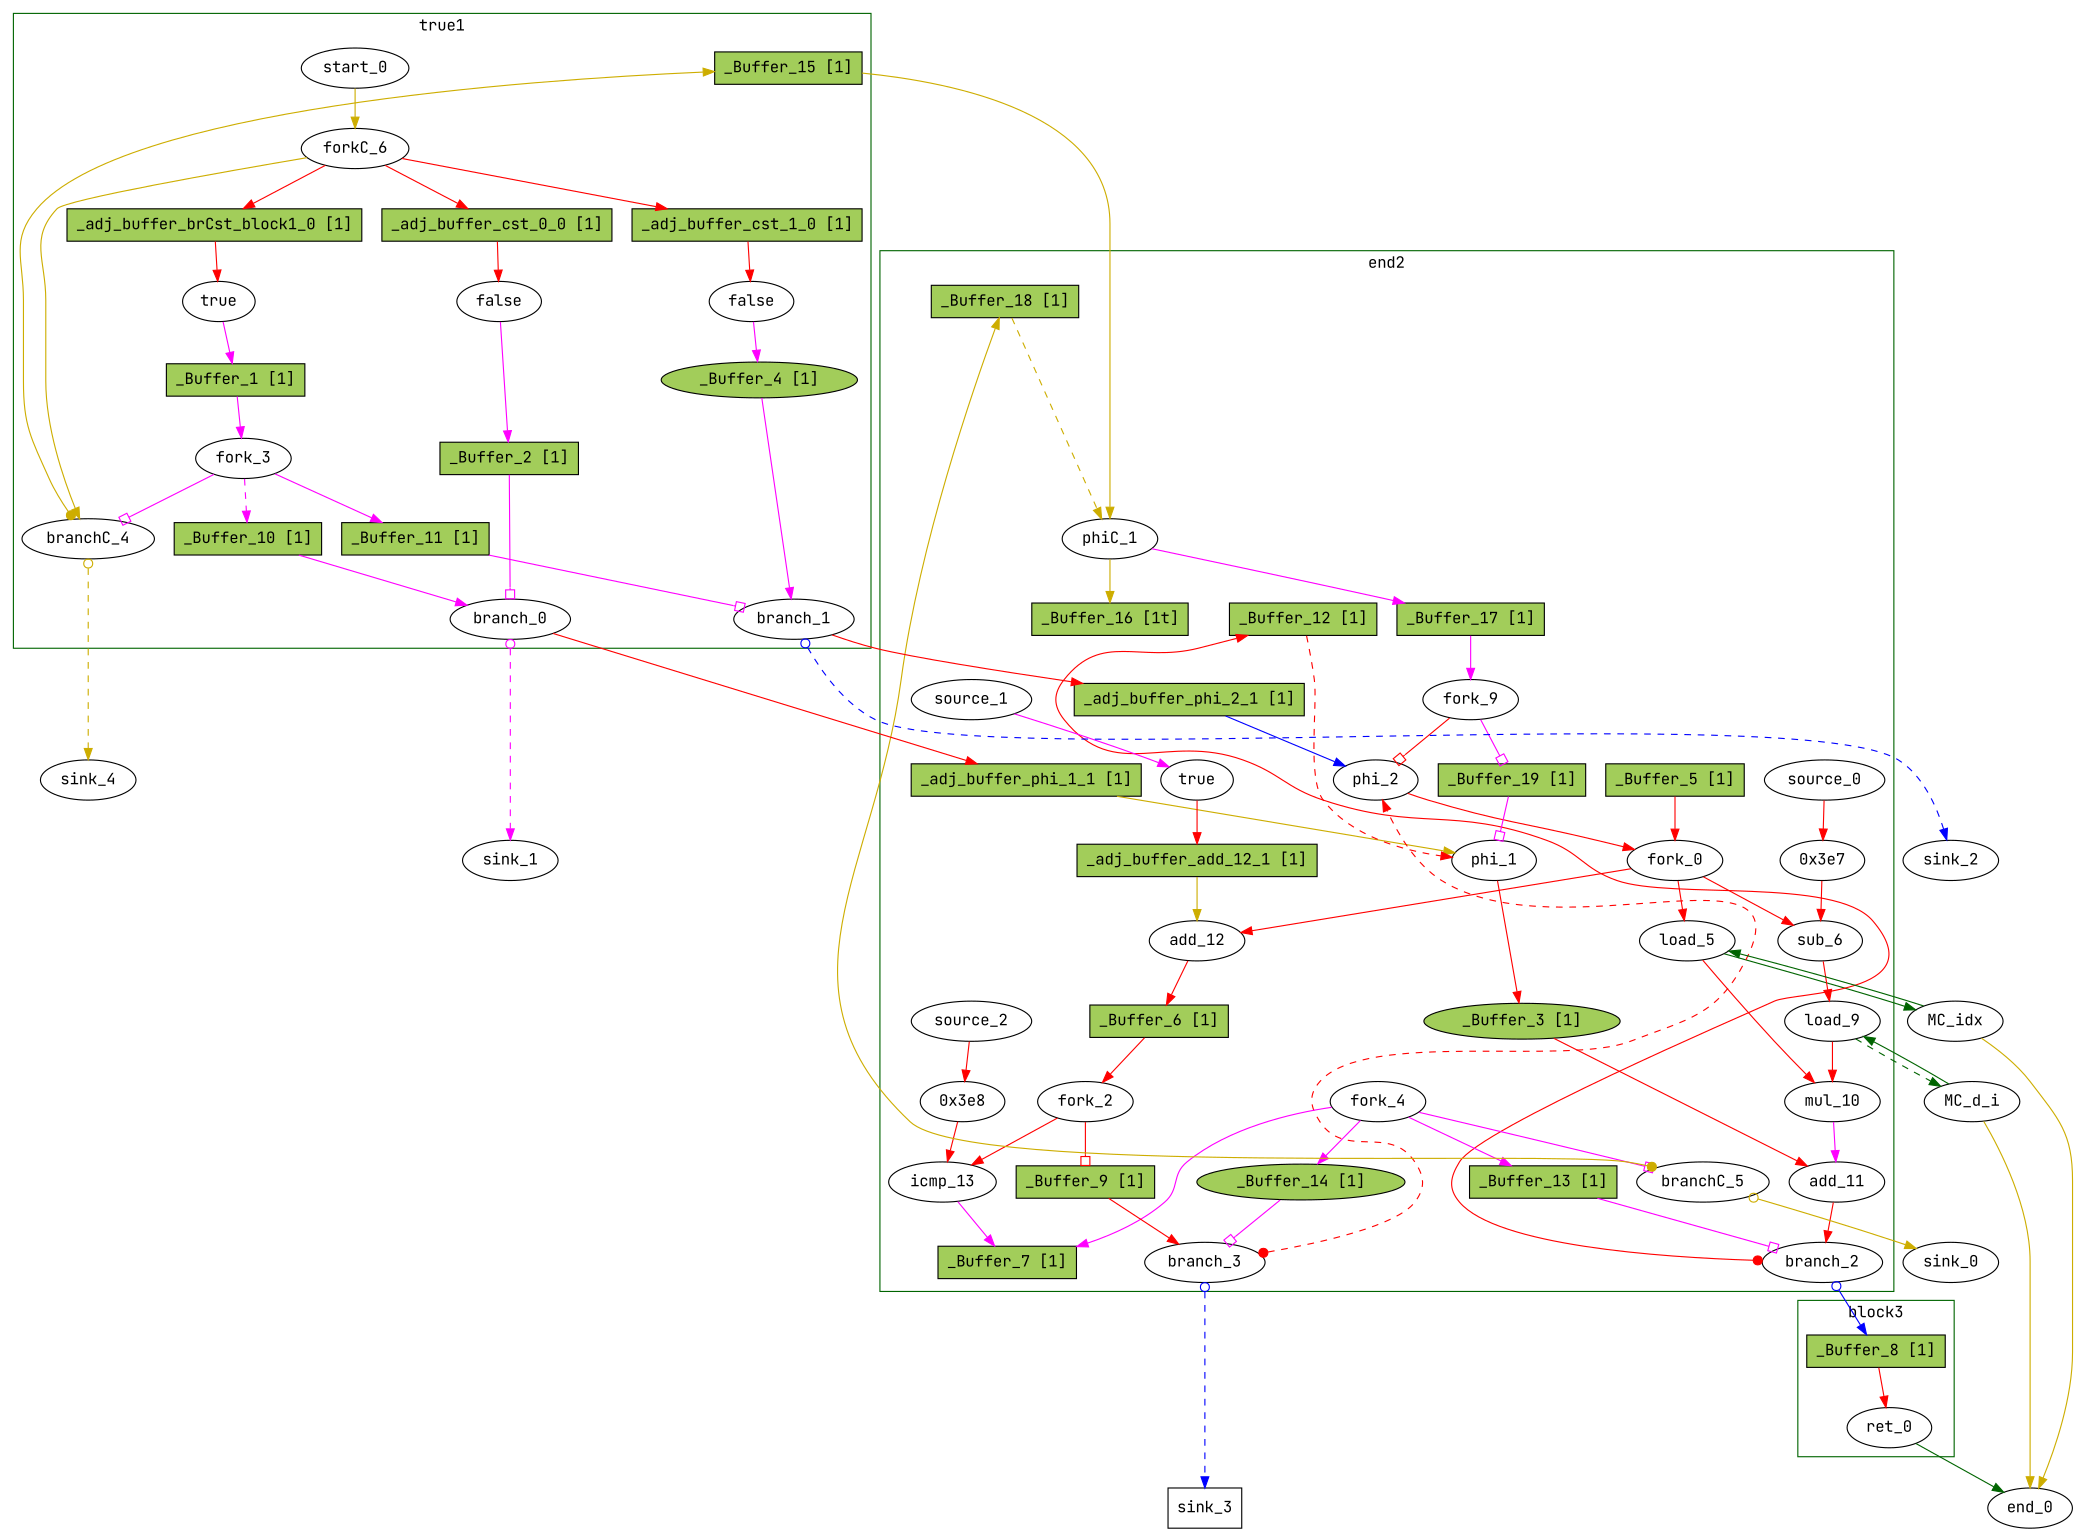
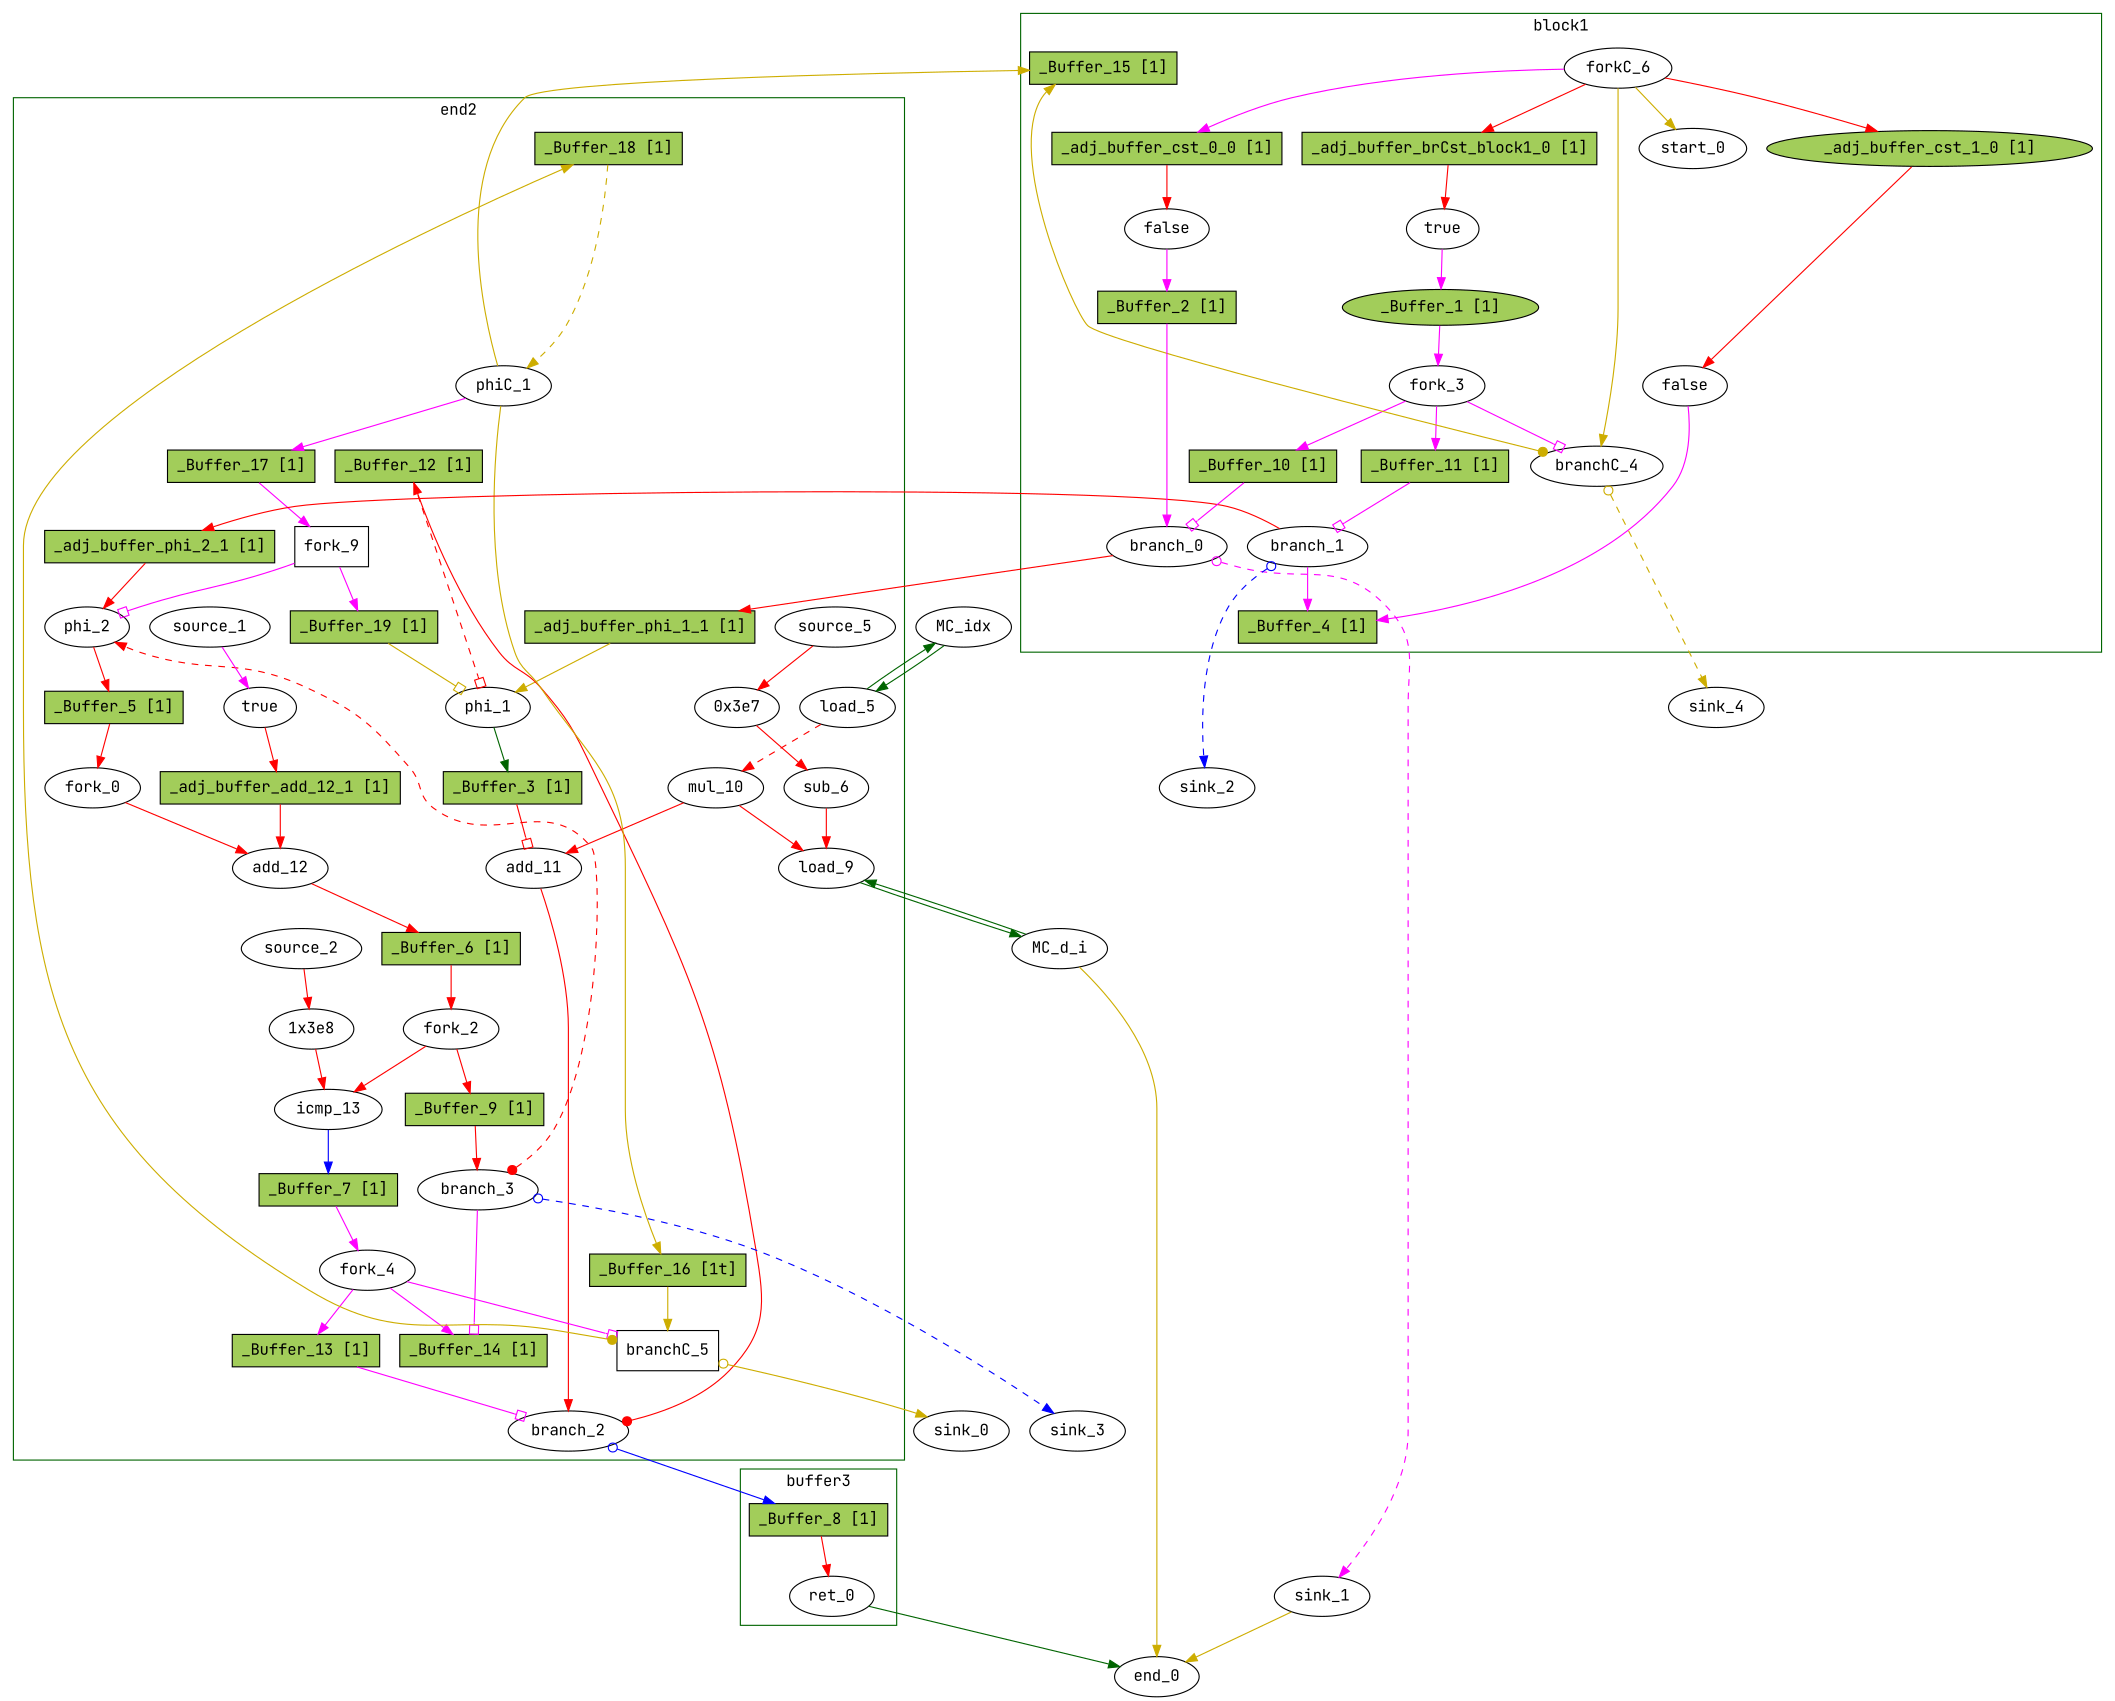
cluster "true1": label "true1" -> "block1"
edge "start_0" -> "forkC_6": reversed
edge "forkC_6" -> "_adj_buffer_cst_0_0 [1]": color red -> magenta
edge "_Buffer_15 [1]" -> "phiC_1": reversed
node "_adj_buffer_cst_1_0 [1]": shape box -> ellipse
node "_Buffer_1 [1]": shape box -> ellipse
node "_Buffer_4 [1]": shape ellipse -> box
edge "_Buffer_4 [1]" -> "branch_1": reversed
edge "fork_3" -> "_Buffer_10 [1]": style dashed -> solid
edge "_Buffer_2 [1]" -> "branch_0": arrowhead obox -> normal
edge "_Buffer_10 [1]" -> "branch_0": arrowhead normal -> obox
node "fork_9": shape ellipse -> box
edge "fork_9" -> "_Buffer_19 [1]": arrowhead obox -> normal
edge "fork_9" -> "phi_2": color red -> magenta
edge "_adj_buffer_phi_2_1 [1]" -> "phi_2": color blue -> red
node "source_0": label "source_0" -> "source_5"
edge "_Buffer_12 [1]" -> "phi_1": arrowhead normal -> obox
edge "_Buffer_19 [1]" -> "phi_1": color magenta -> gold3
edge "phi_2" -> "fork_0": now "phi_2" -> "_Buffer_5 [1]"
edge "_adj_buffer_add_12_1 [1]" -> "add_12": color gold3 -> red
edge "fork_0" -> "load_5": removed
edge "fork_0" -> "sub_6": removed
edge "phi_1" -> "_Buffer_3 [1]": color red -> darkgreen
edge "load_5" -> "mul_10": style solid -> dashed
node "_Buffer_3 [1]": shape ellipse -> box
edge "load_9" -> "mul_10": reversed
edge "load_9" -> "MC_d_i": style dashed -> solid
edge "_Buffer_3 [1]" -> "add_11": arrowhead normal -> obox
node "0x3e8": label "0x3e8" -> "1x3e8"
edge "mul_10" -> "add_11": color magenta -> red
edge "fork_2" -> "_Buffer_9 [1]": arrowhead obox -> normal
edge "fork_4" -> "_Buffer_7 [1]": reversed
node "_Buffer_14 [1]": shape ellipse -> box
node "branchC_5": shape ellipse -> box
edge "_Buffer_14 [1]" -> "branch_3": reversed
edge "icmp_13" -> "_Buffer_7 [1]": color magenta -> blue
edge "MC_idx" -> "end_0": now "sink_1" -> "end_0"
edge "_Buffer_16 [1t]" -> "branchC_5": added
cluster "block3": label "block3" -> "buffer3"
node "sink_3": shape box -> ellipse
